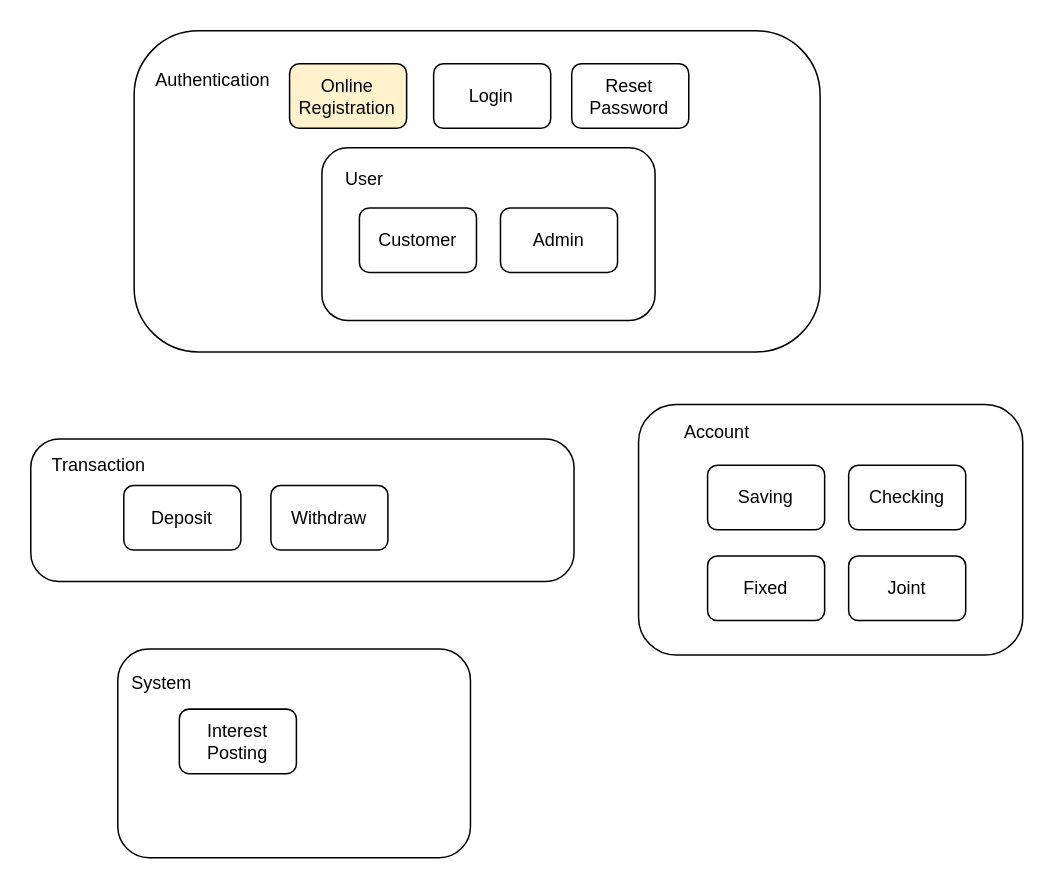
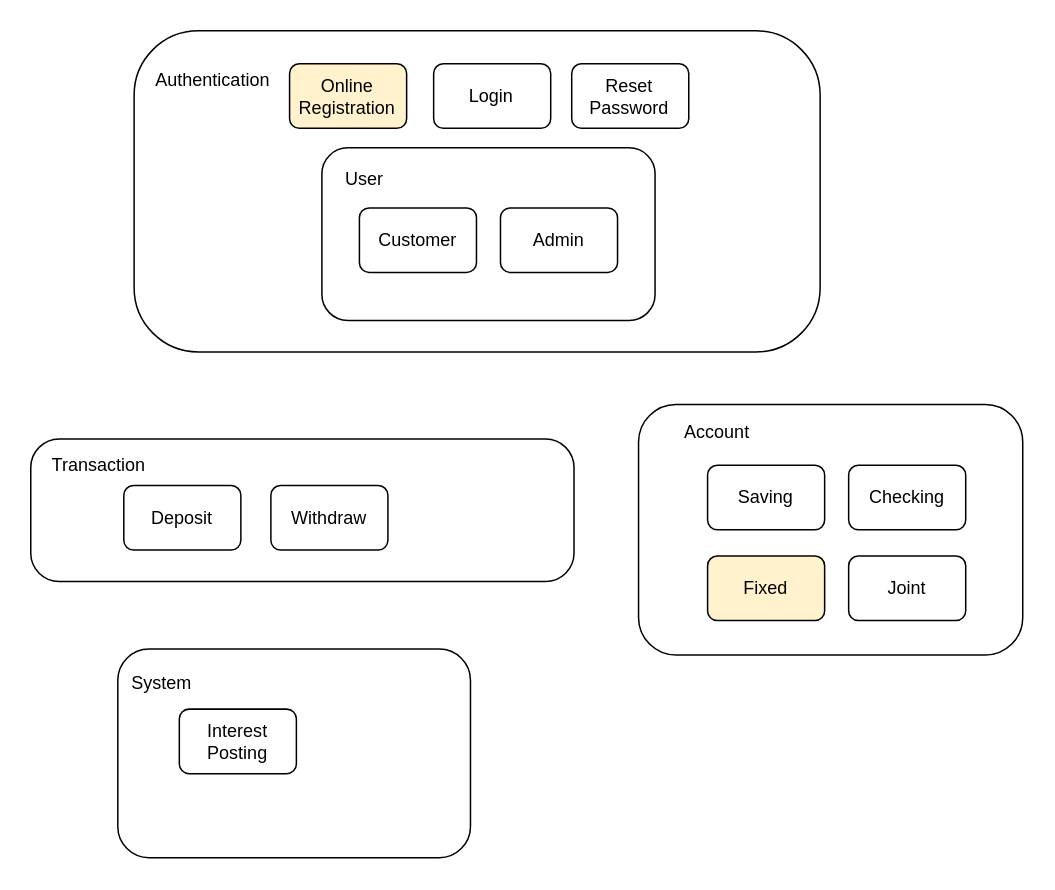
node "Fixed": fillcolor #ffffff -> #fff2cc
